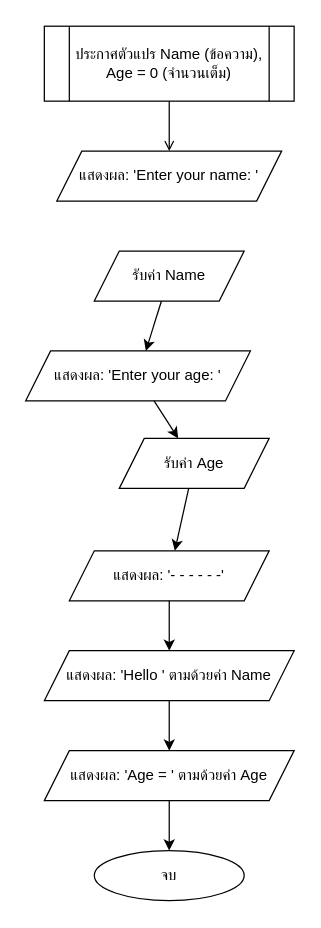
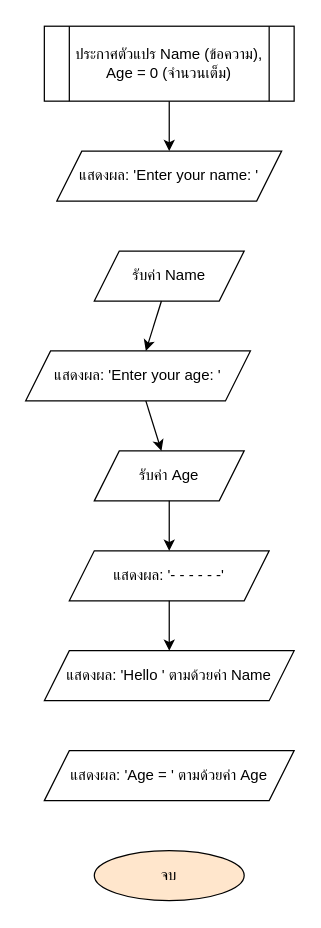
edge "ประกาศตัวแปร Name (ข้อความ), Age = 0 (จำนวนเต็ม)" -> "แสดงผล: 'Enter your name: '": arrowhead open -> classic
node "รับค่า Age": moved (194, 463) -> (169, 476)
edge "แสดงผล: 'Hello ' ตามด้วยค่า Name" -> "แสดงผล: 'Age = ' ตามด้วยค่า Age": removed
edge "แสดงผล: 'Age = ' ตามด้วยค่า Age" -> "จบ": removed
node "จบ": fillcolor #ffffff -> #ffe6cc
